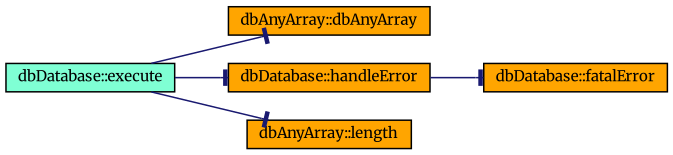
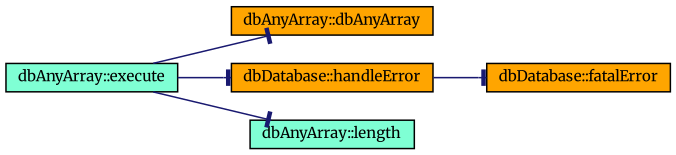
node "dbDatabase::execute": label "dbDatabase::execute" -> "dbAnyArray::execute"
node "dbAnyArray::length": fillcolor orange -> aquamarine
